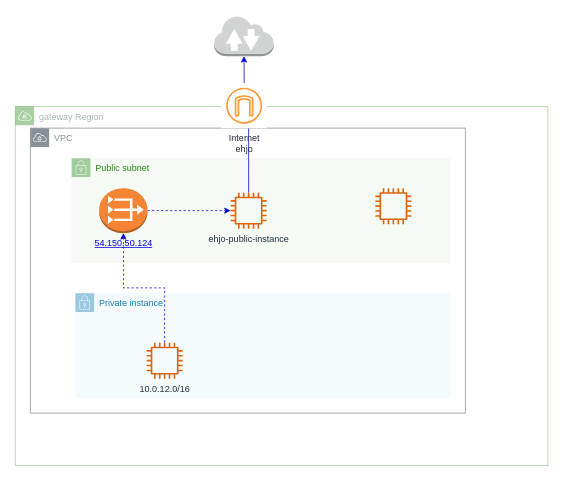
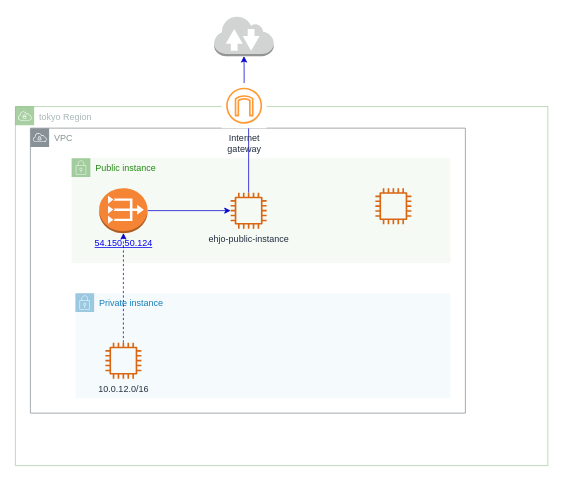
node "gateway Region": label "gateway Region" -> "tokyo Region"
node "Internet ehjo": label "Internet ehjo" -> "Internet gateway"
node "Public subnet": label "Public subnet" -> "Public instance"
edge "54.150.50.124" -> "ehjo-public-instance": style dashed -> solid
node "10.0.12.0/16": moved (165, 360) -> (123, 360)
